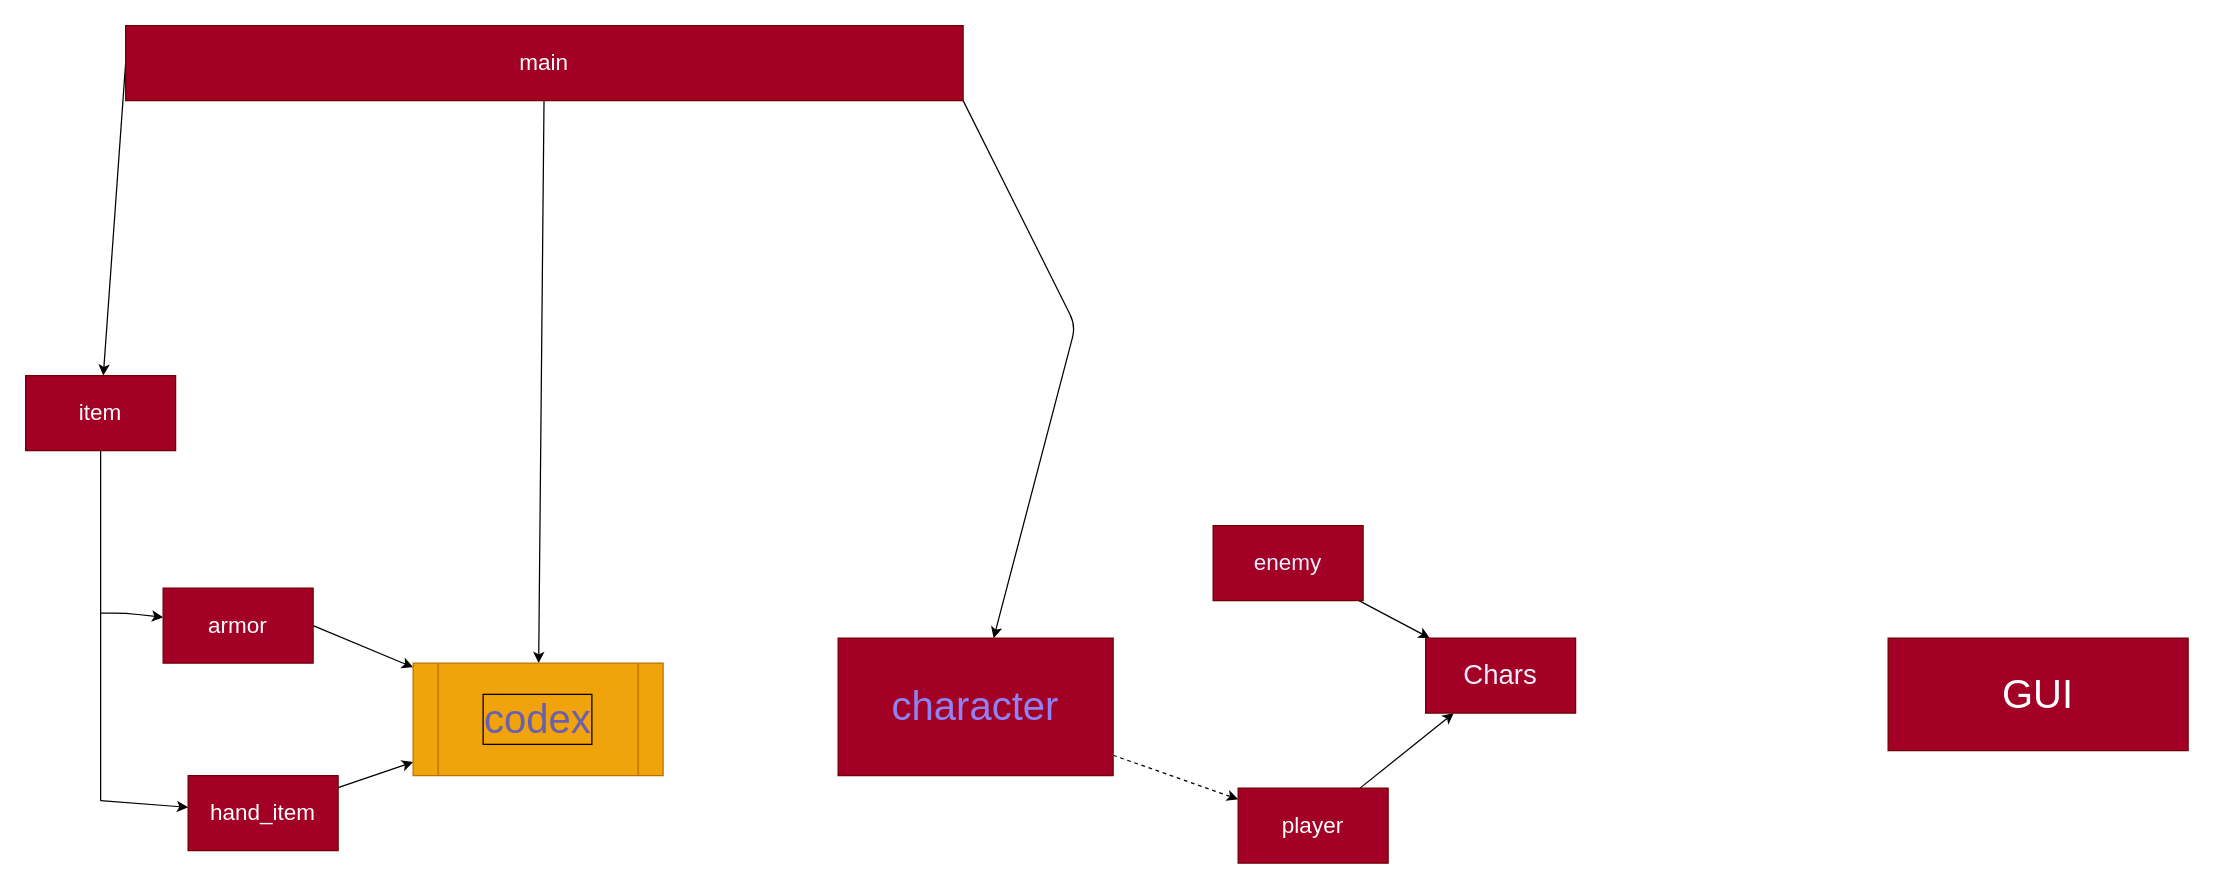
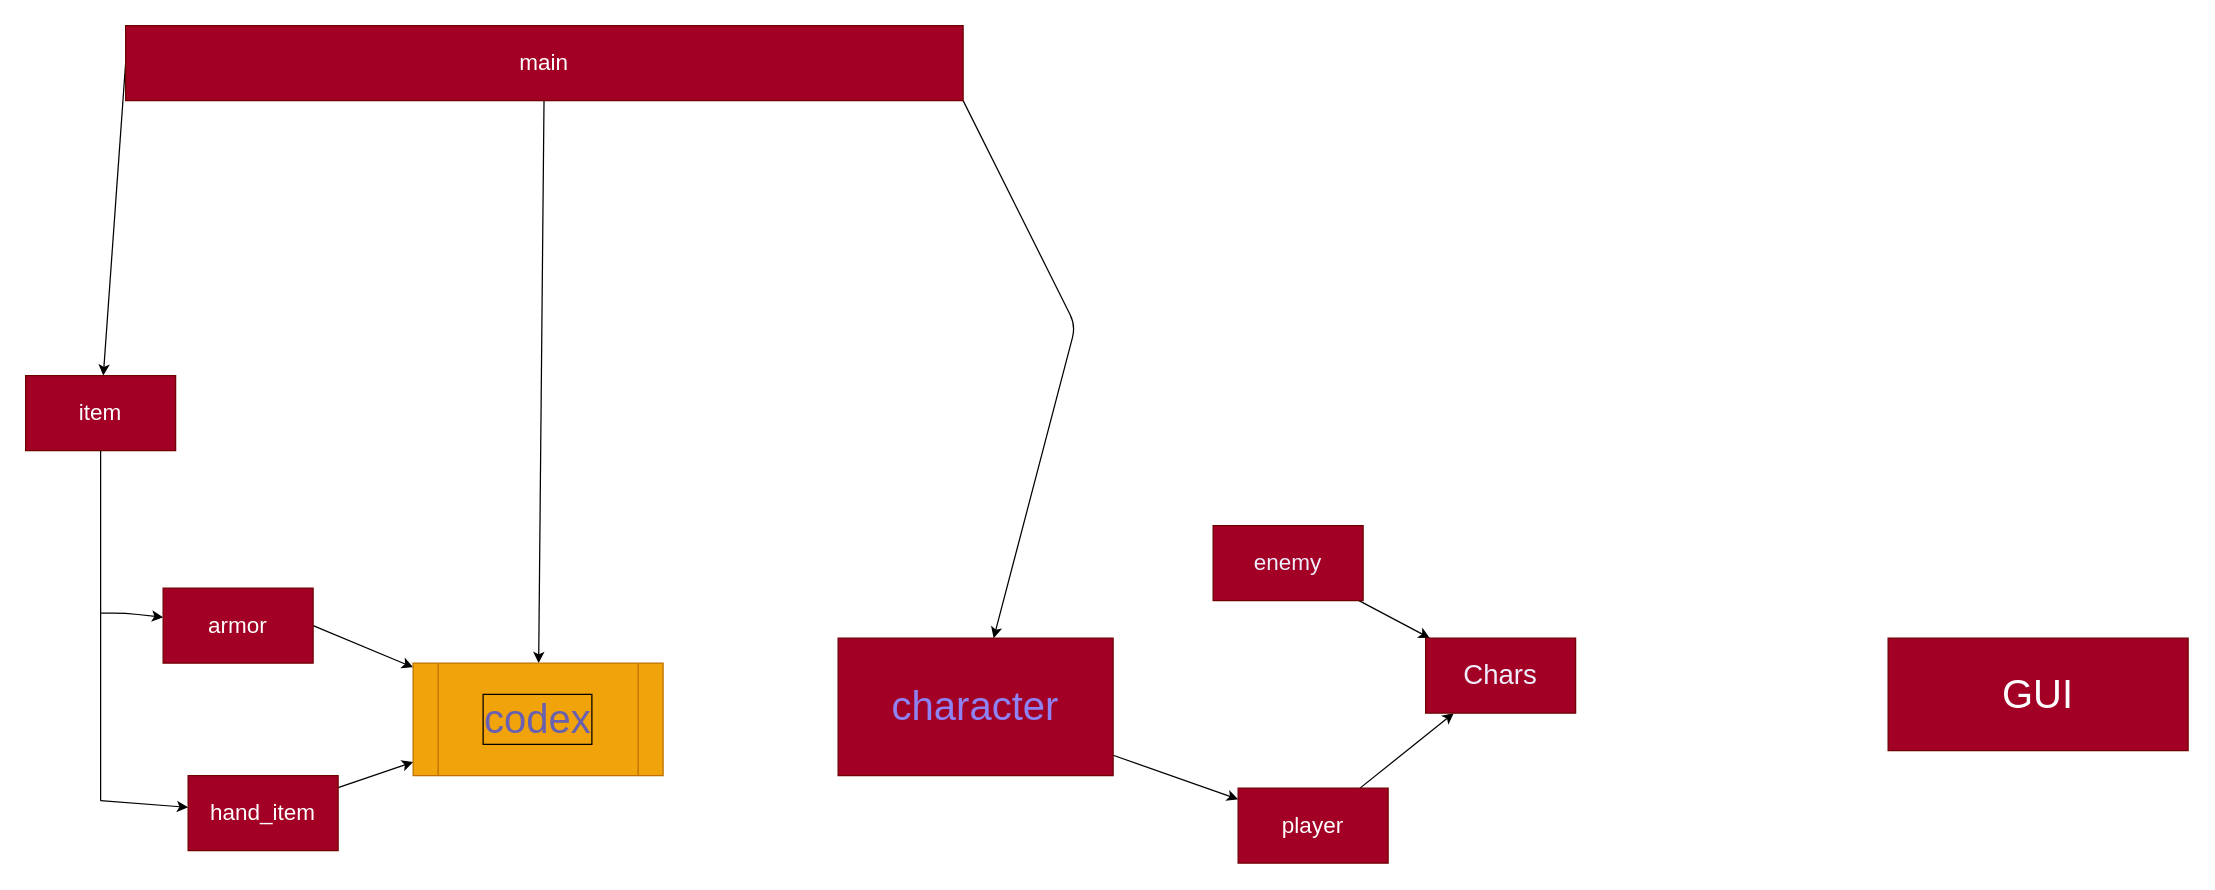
edge "character" -> "player": style dashed -> solid
